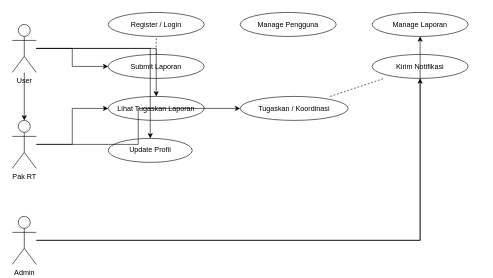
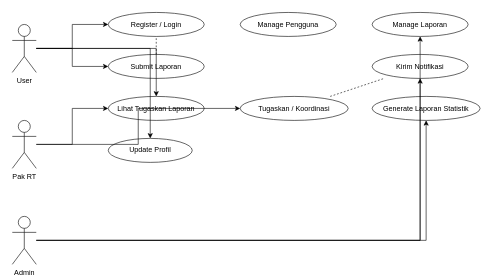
node "Generate Laporan Statistik": added
edge "User" -> "Pak RT": now "User" -> "Register / Login"
edge "Admin" -> "Generate Laporan Statistik": added
